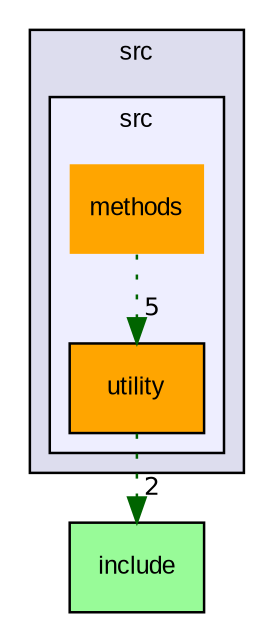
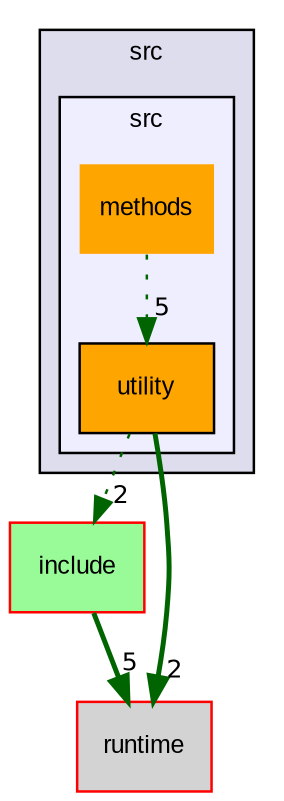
node "include": color black -> red
node "runtime": added
